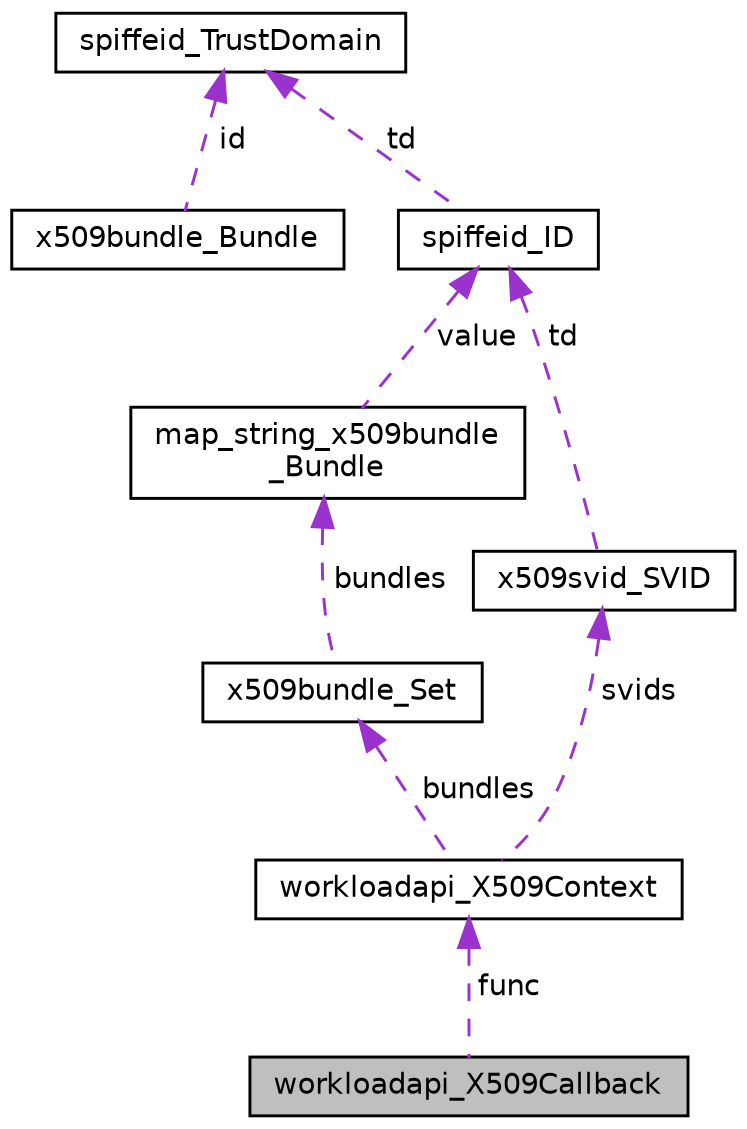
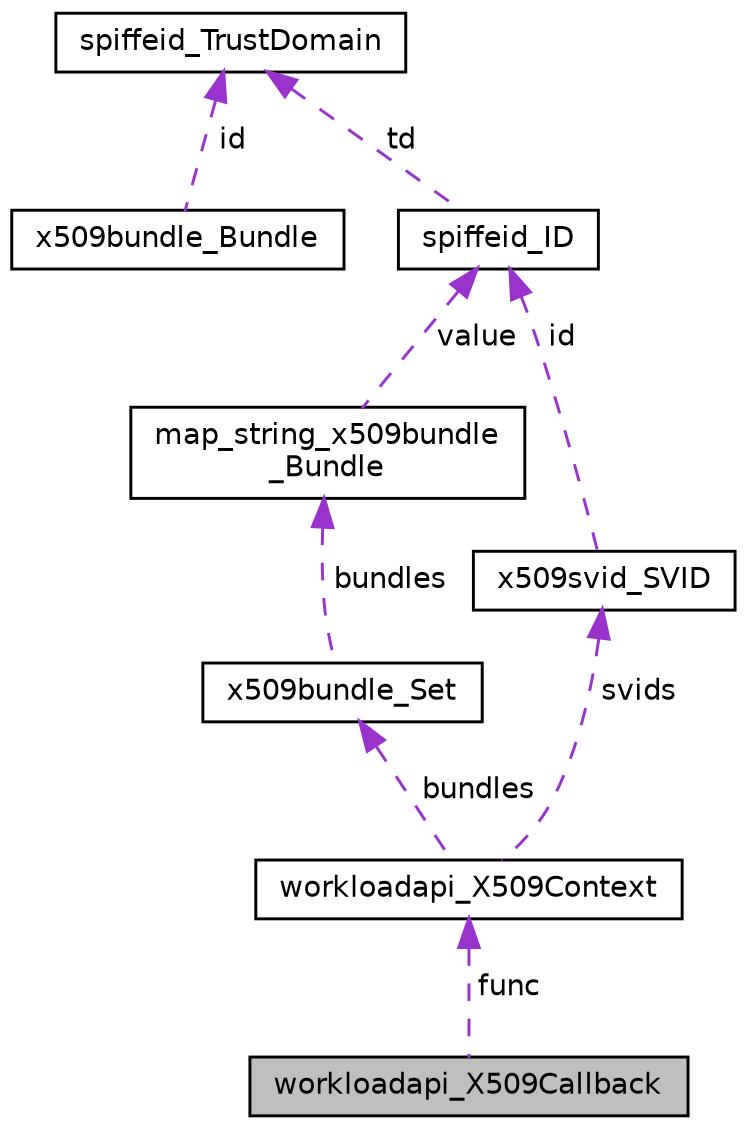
edge "x509svid_SVID" -> "spiffeid_ID": label " td" -> " id"
